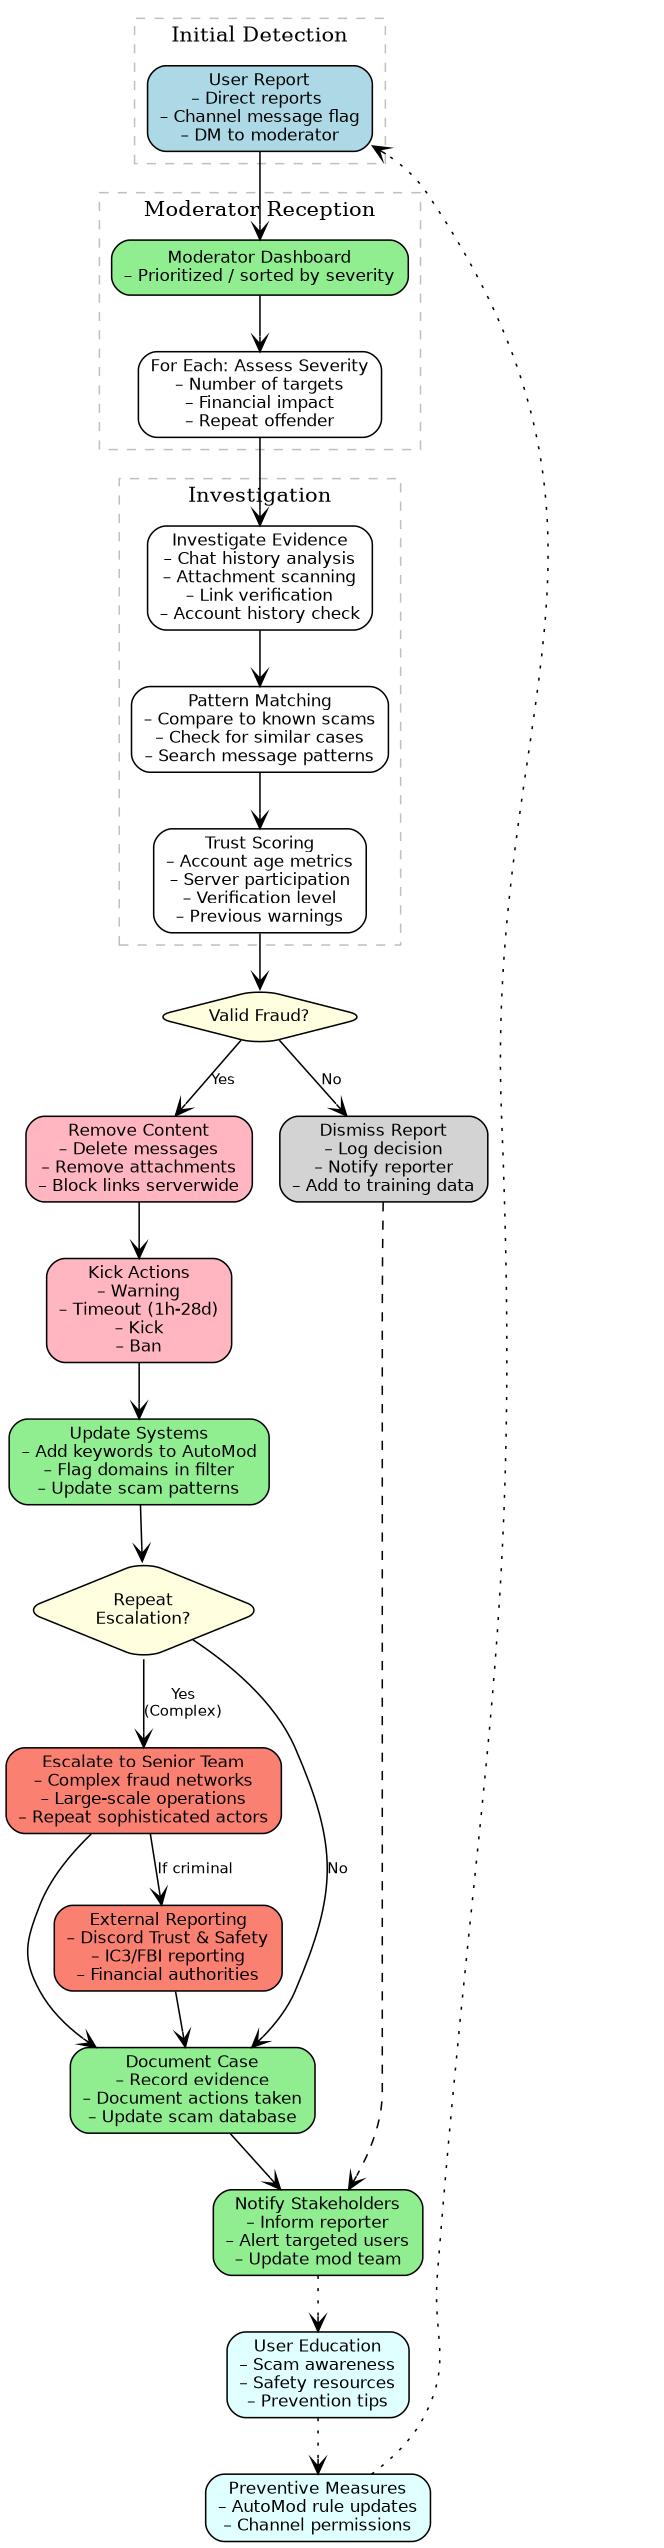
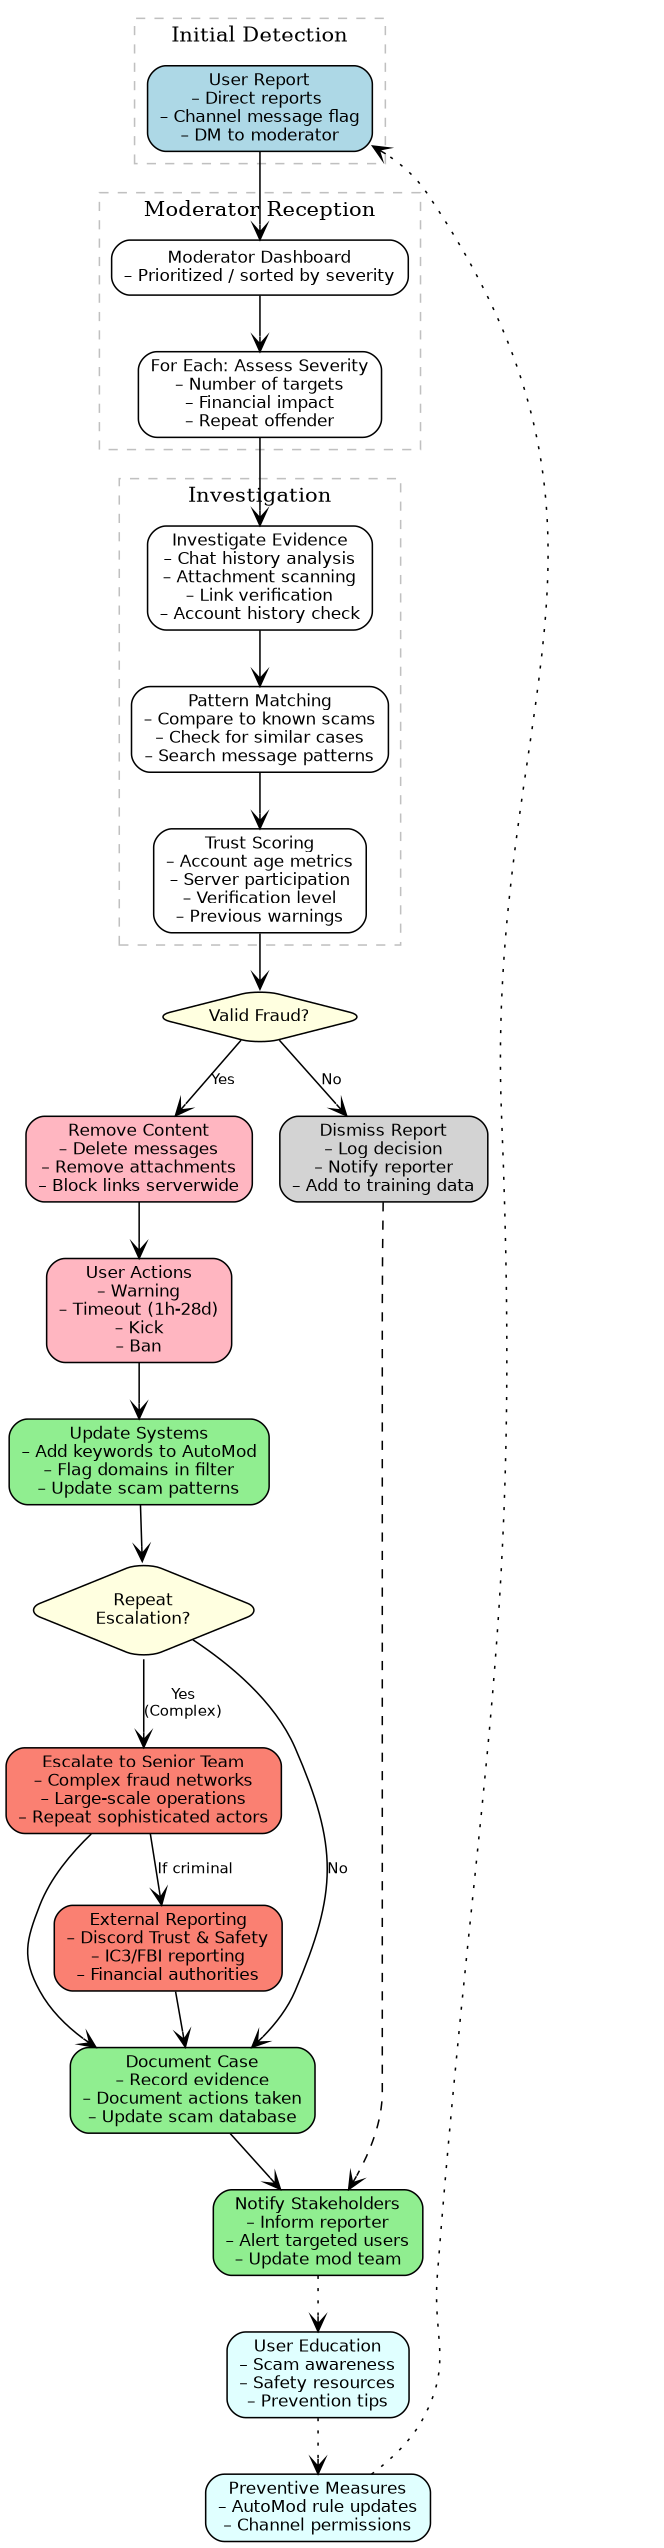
node "Moderator Dashboard – Prioritized / sorted by severity": fillcolor lightgreen -> white
node "Kick Actions – Warning – Timeout (1h-28d) – Kick – Ban": label "Kick Actions – Warning – Timeout (1h-28d) – Kick – Ban" -> "User Actions – Warning – Timeout (1h-28d) – Kick – Ban"
